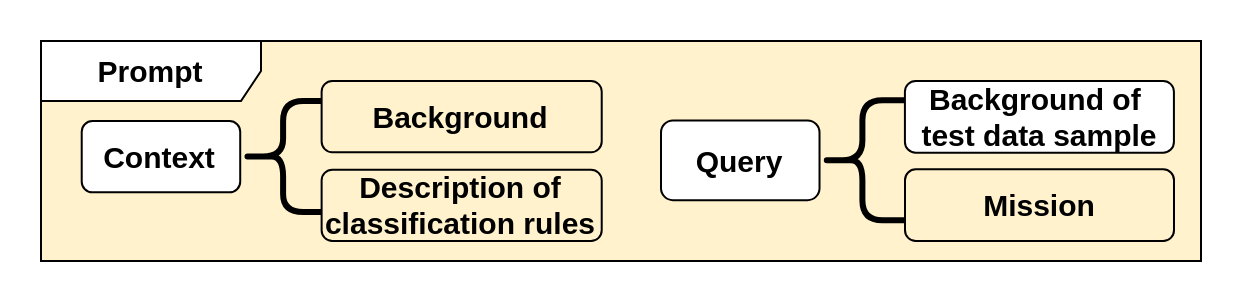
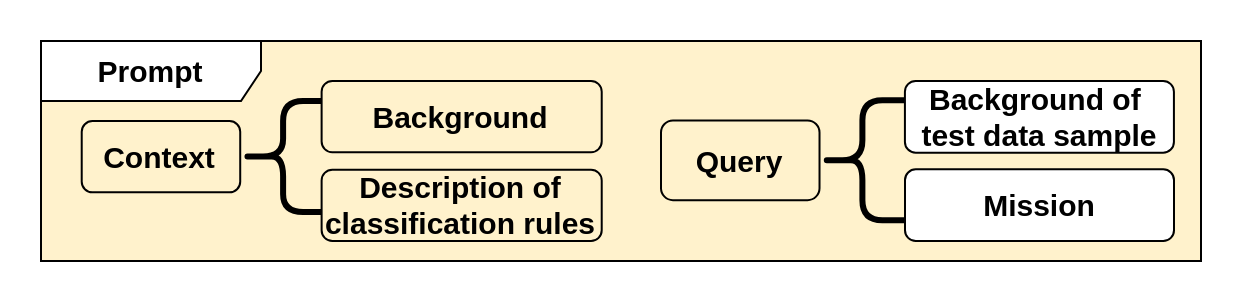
node "Context": fillcolor #ffffff -> #fff2cc
node "Query": fillcolor #ffffff -> #fff2cc
node "Mission": fillcolor #fff2cc -> #ffffff
